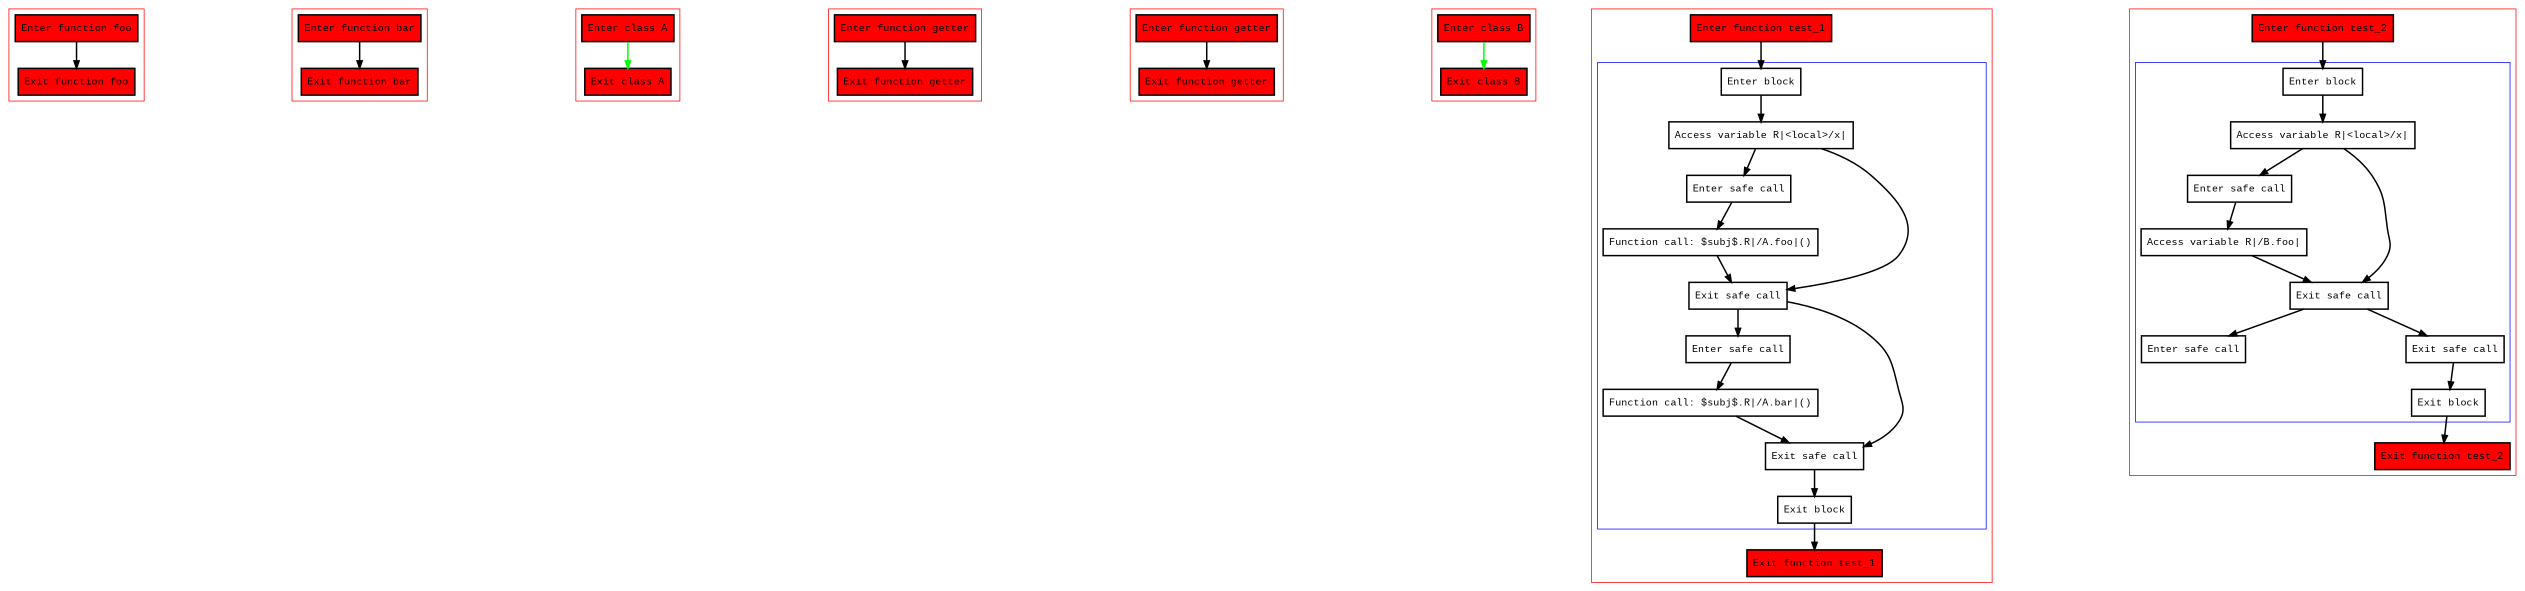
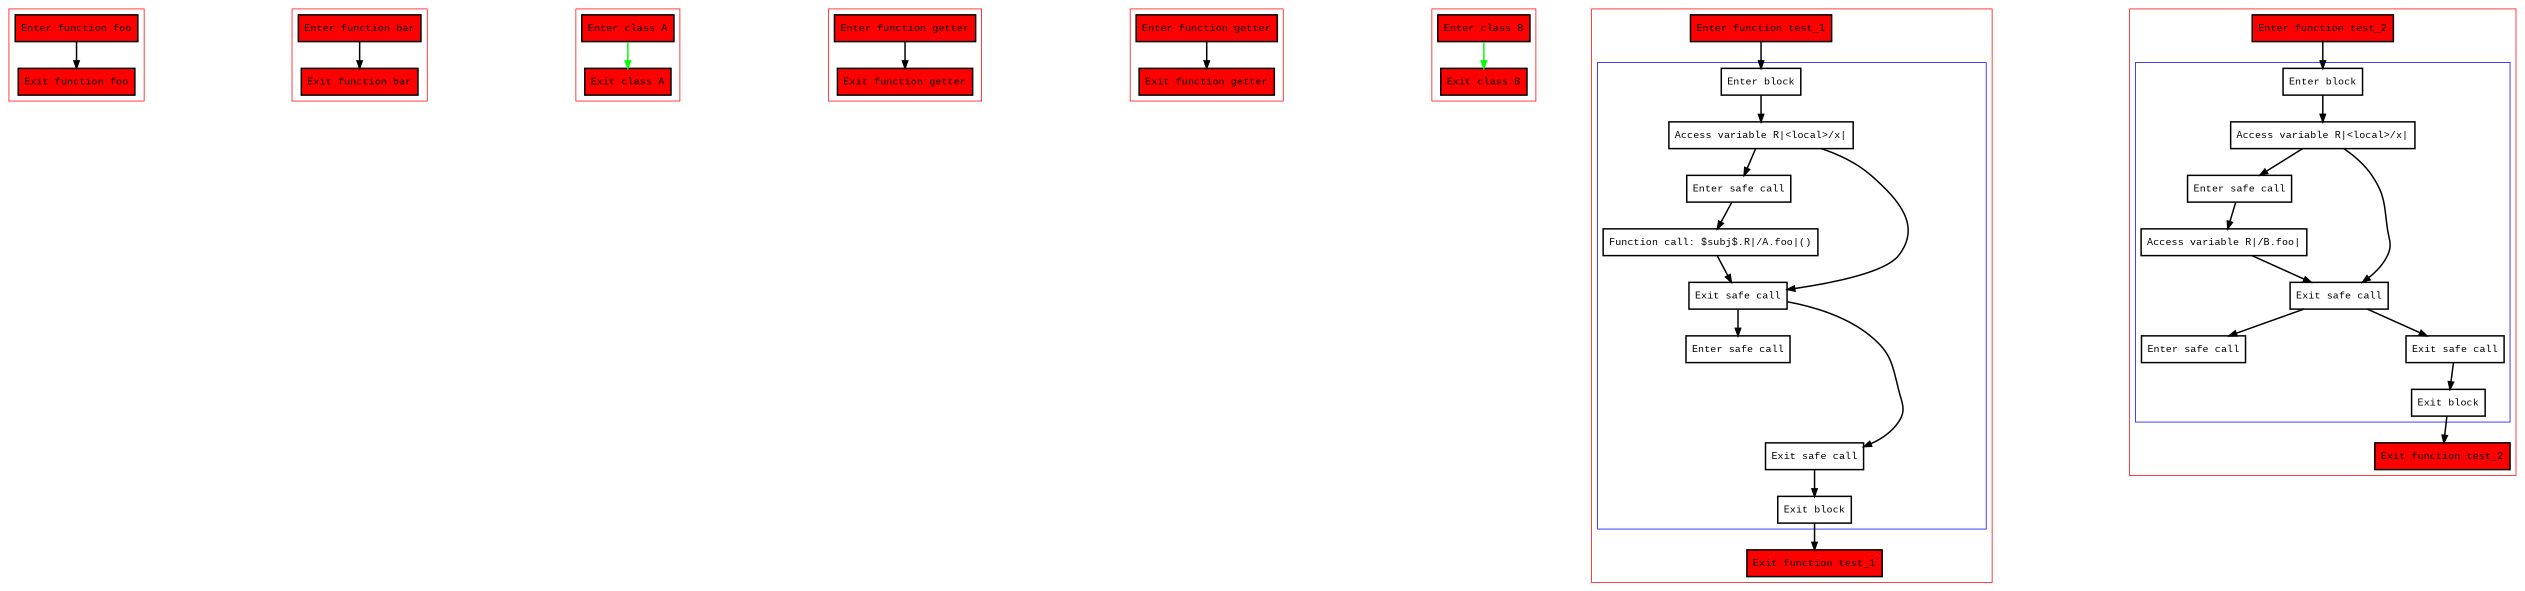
node "Function call: $subj$.R|/A.bar|()": removed
